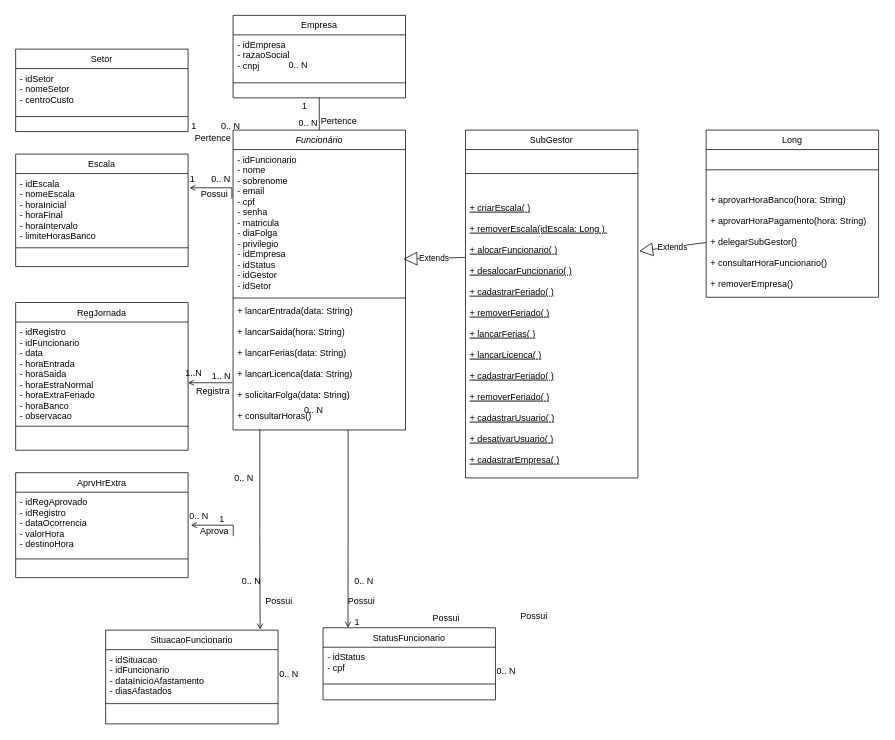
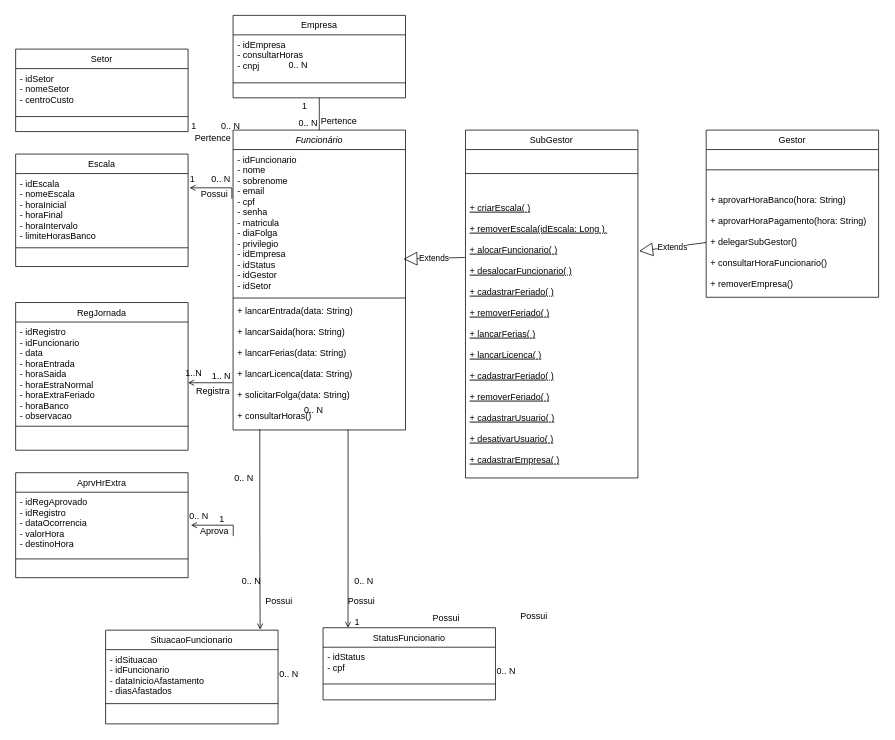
node "- idEmpresa - razaoSocial - cnpj": label "- idEmpresa - razaoSocial - cnpj" -> "- idEmpresa - consultarHoras - cnpj"
node "Long": label "Long" -> "Gestor"
